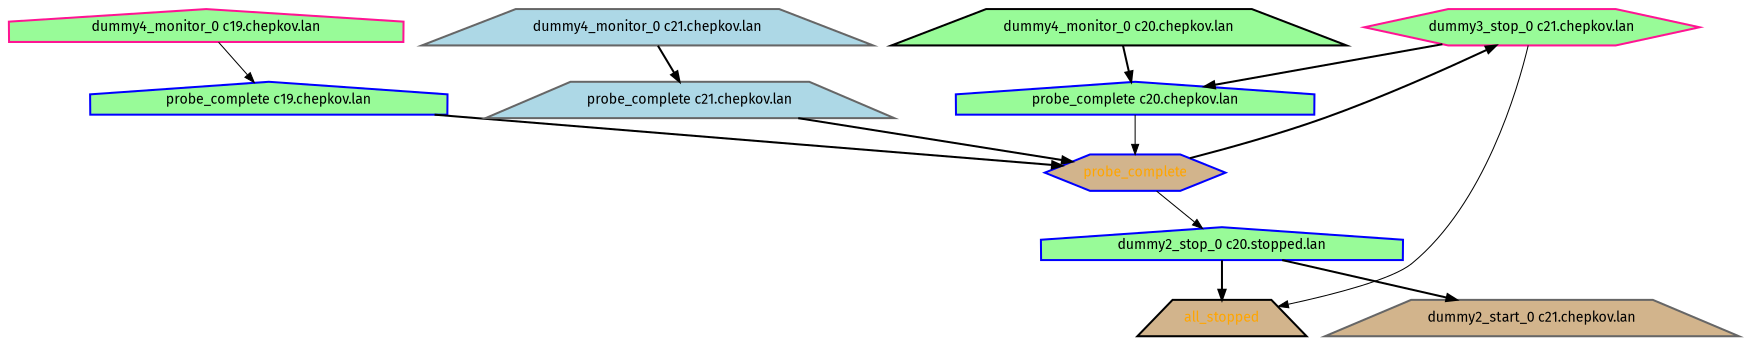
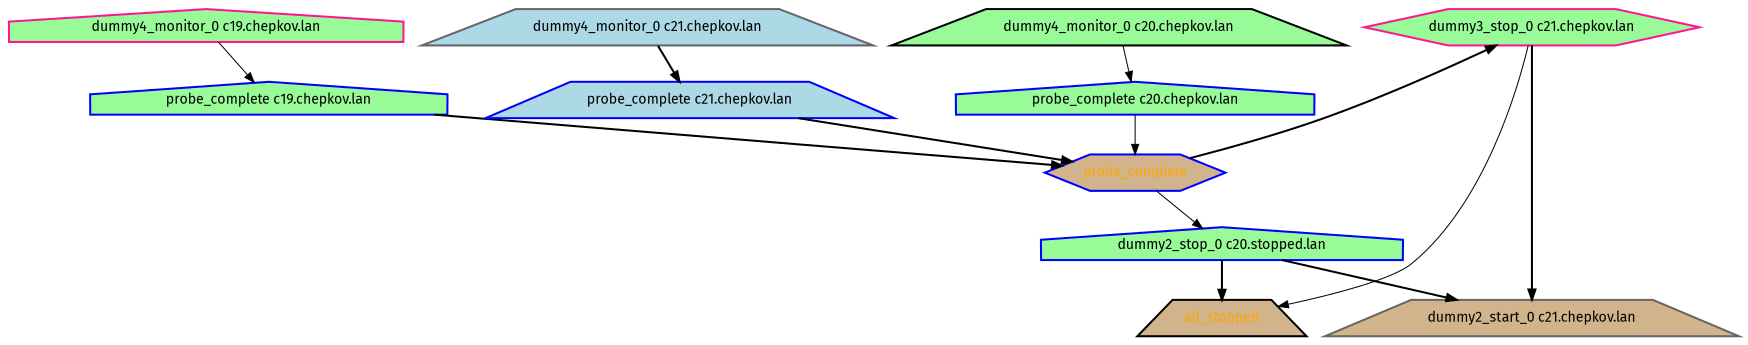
edge "dummy4_monitor_0 c20.chepkov.lan" -> "probe_complete c20.chepkov.lan": style bold -> solid
edge "dummy3_stop_0 c21.chepkov.lan" -> "probe_complete c20.chepkov.lan": now "dummy3_stop_0 c21.chepkov.lan" -> "dummy2_start_0 c21.chepkov.lan"
node "probe_complete c21.chepkov.lan": color gray40 -> blue
